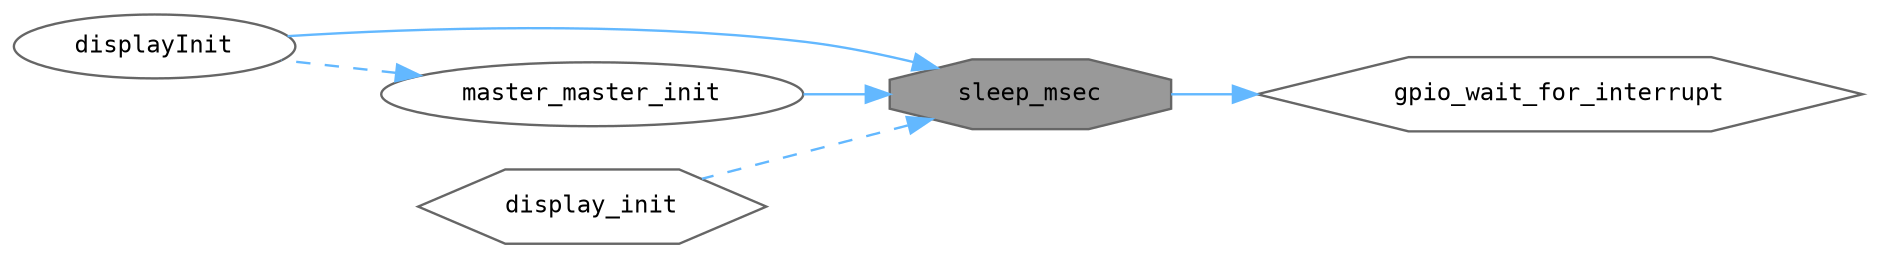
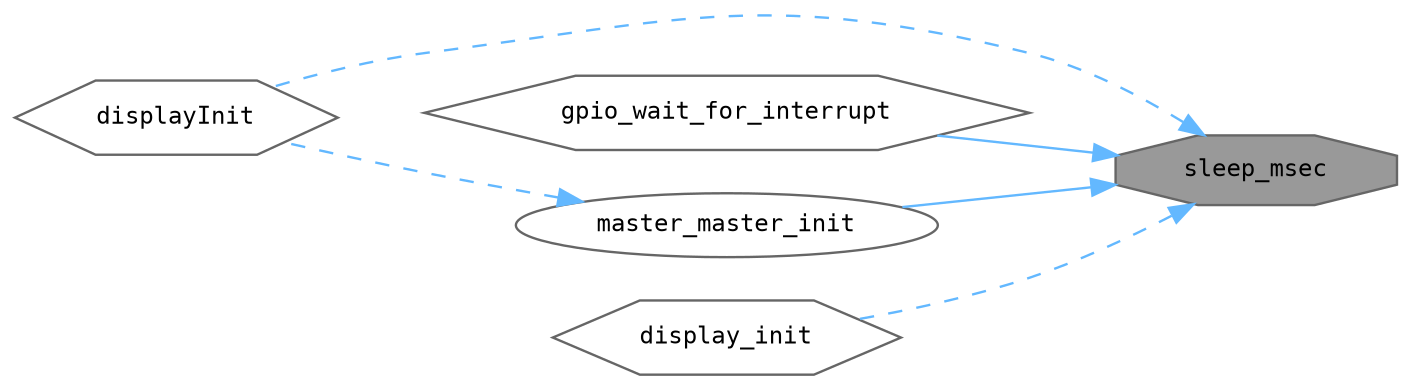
edge "displayInit" -> "sleep_msec": style solid -> dashed
node "displayInit": shape ellipse -> hexagon
edge "sleep_msec" -> "gpio_wait_for_interrupt": reversed
